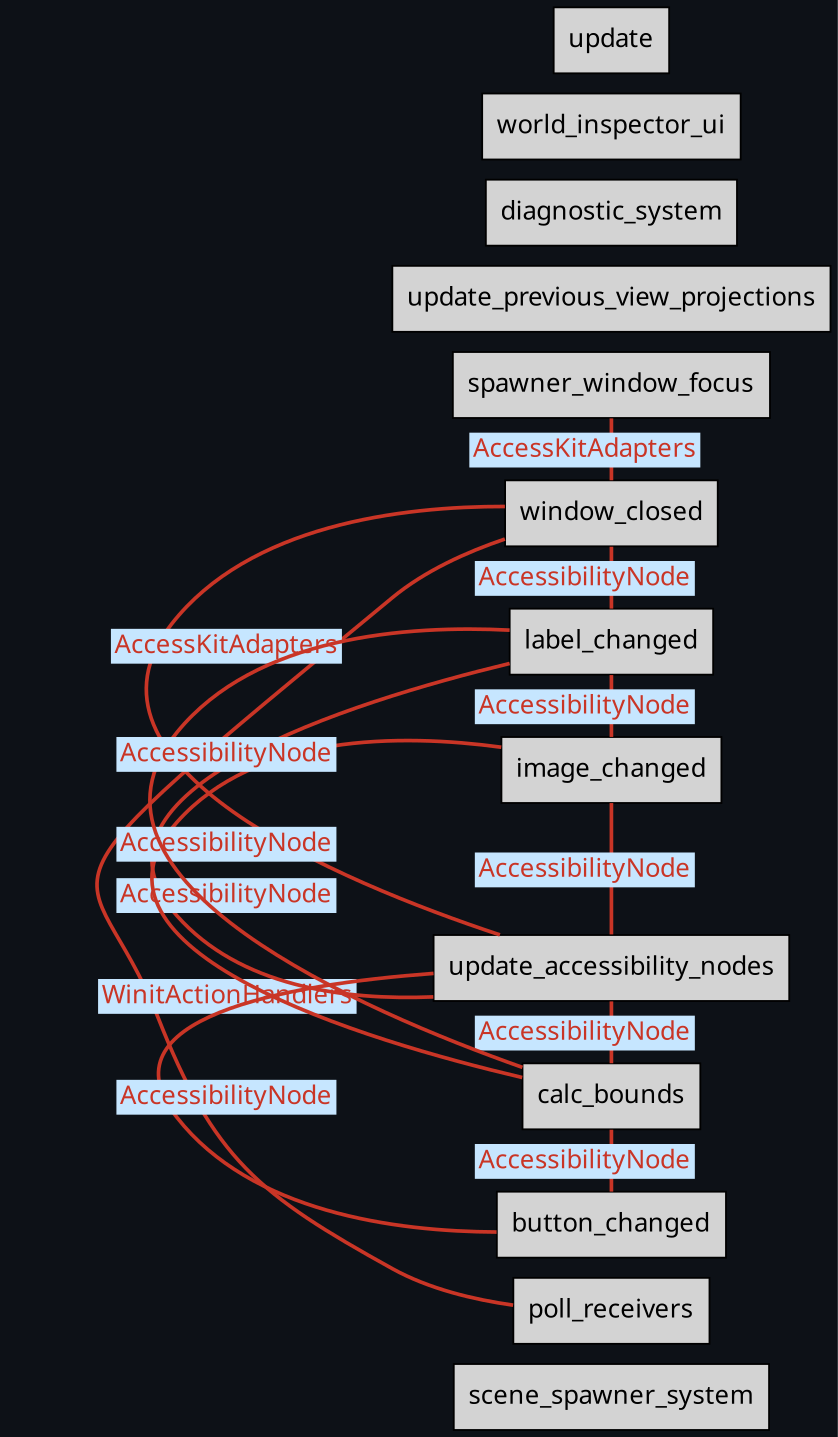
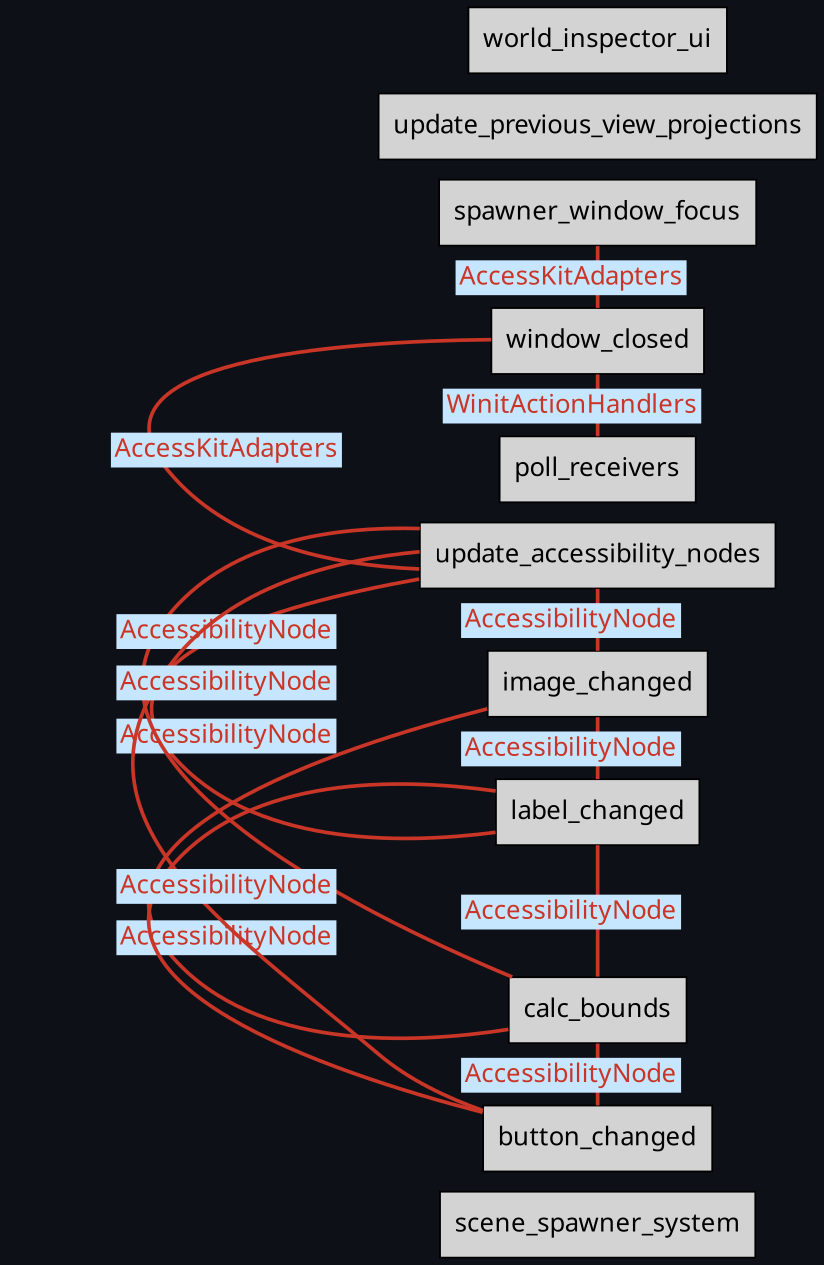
node "update": removed
node "diagnostic_system": removed
edge "window_closed" -- "label_changed": now "button_changed" -- "label_changed"
